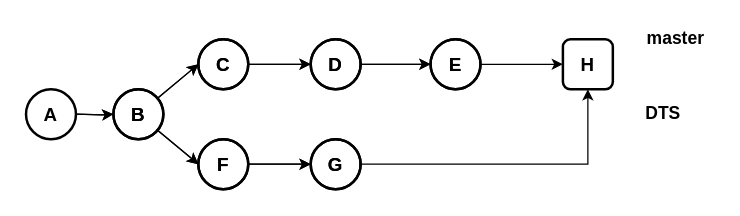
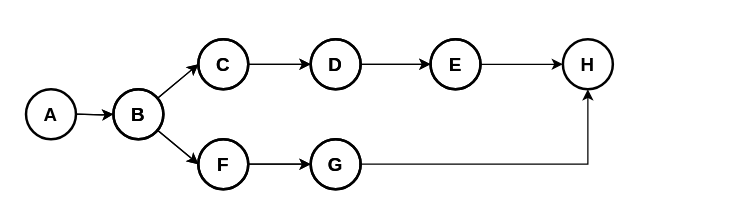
node "master": removed
node "H": shape rounded rectangle -> ellipse
node "DTS": removed
